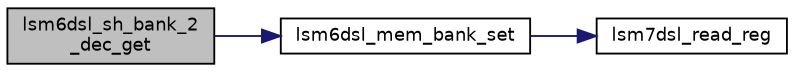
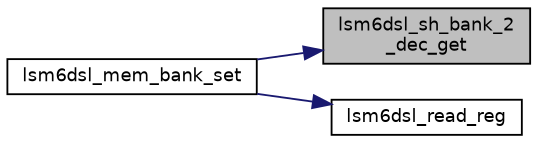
edge "lsm6dsl_sh_bank_2 _dec_get" -> "lsm6dsl_mem_bank_set": reversed
node "lsm7dsl_read_reg": label "lsm7dsl_read_reg" -> "lsm6dsl_read_reg"
